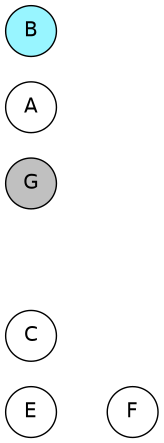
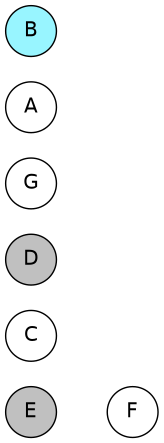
node "G": fillcolor gray -> white
node "D": added
node "E": fillcolor white -> gray
